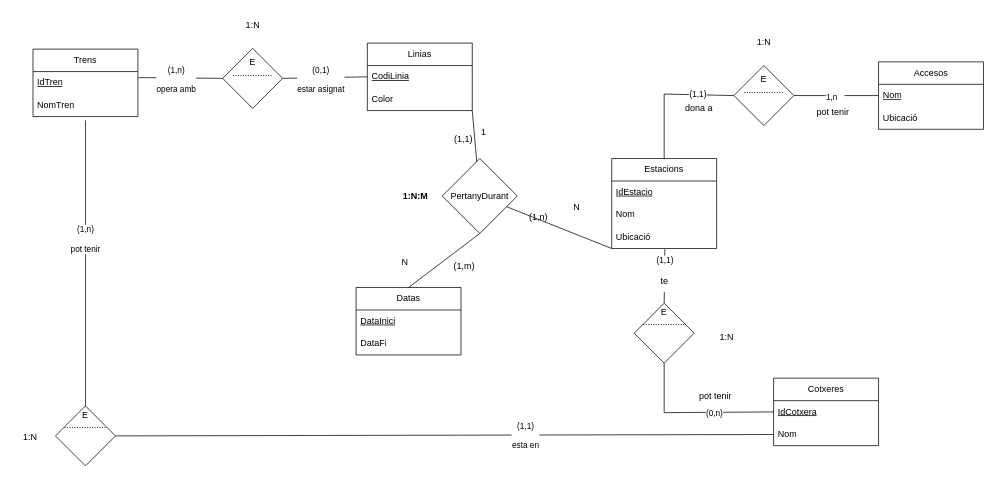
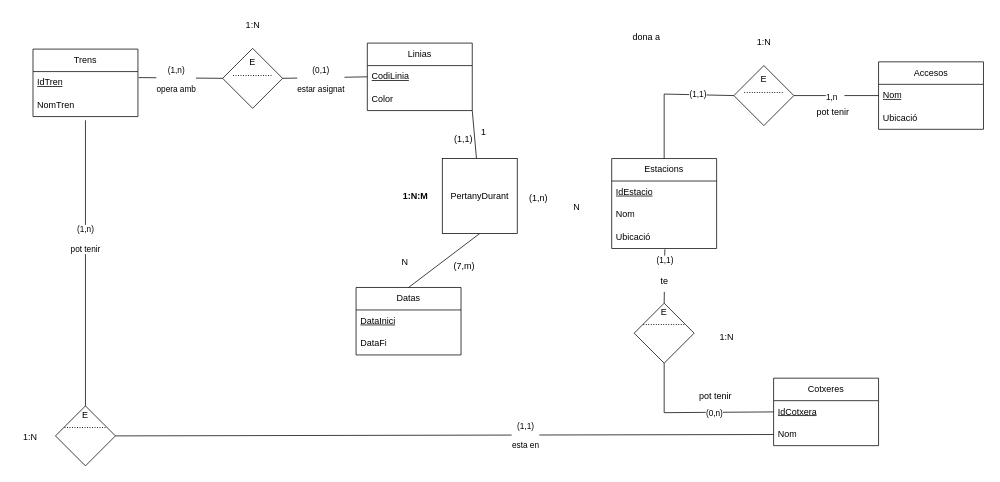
node "dona a": moved (698, 108) -> (646, 37)
node "PertanyDurant": shape diamond -> rectangle
node "(1,n)": moved (538, 217) -> (538, 198)
edge "PertanyDurant" -- "Estacions": removed
node "(1,m)": label "(1,m)" -> "(7,m)"
